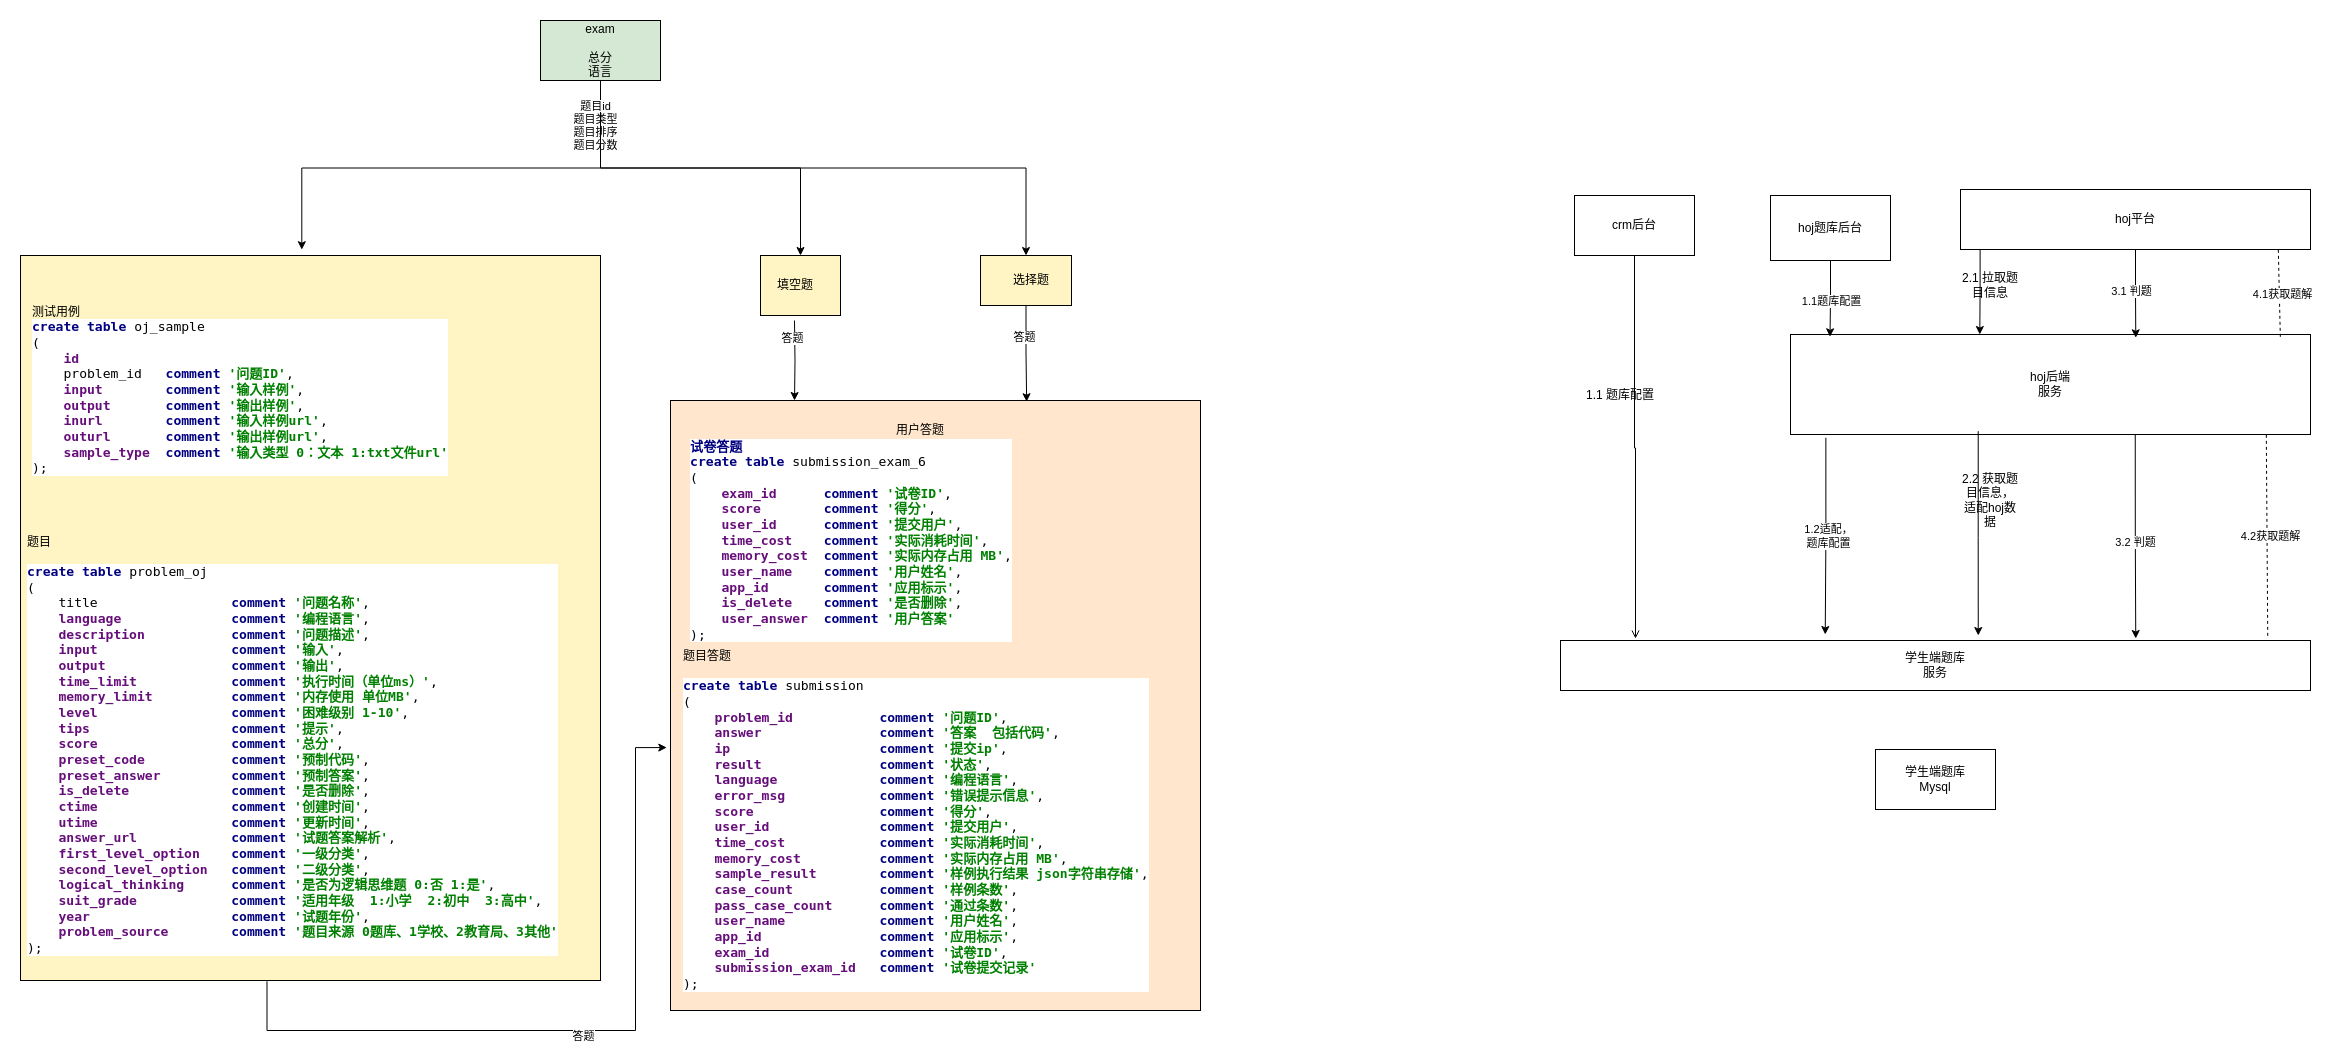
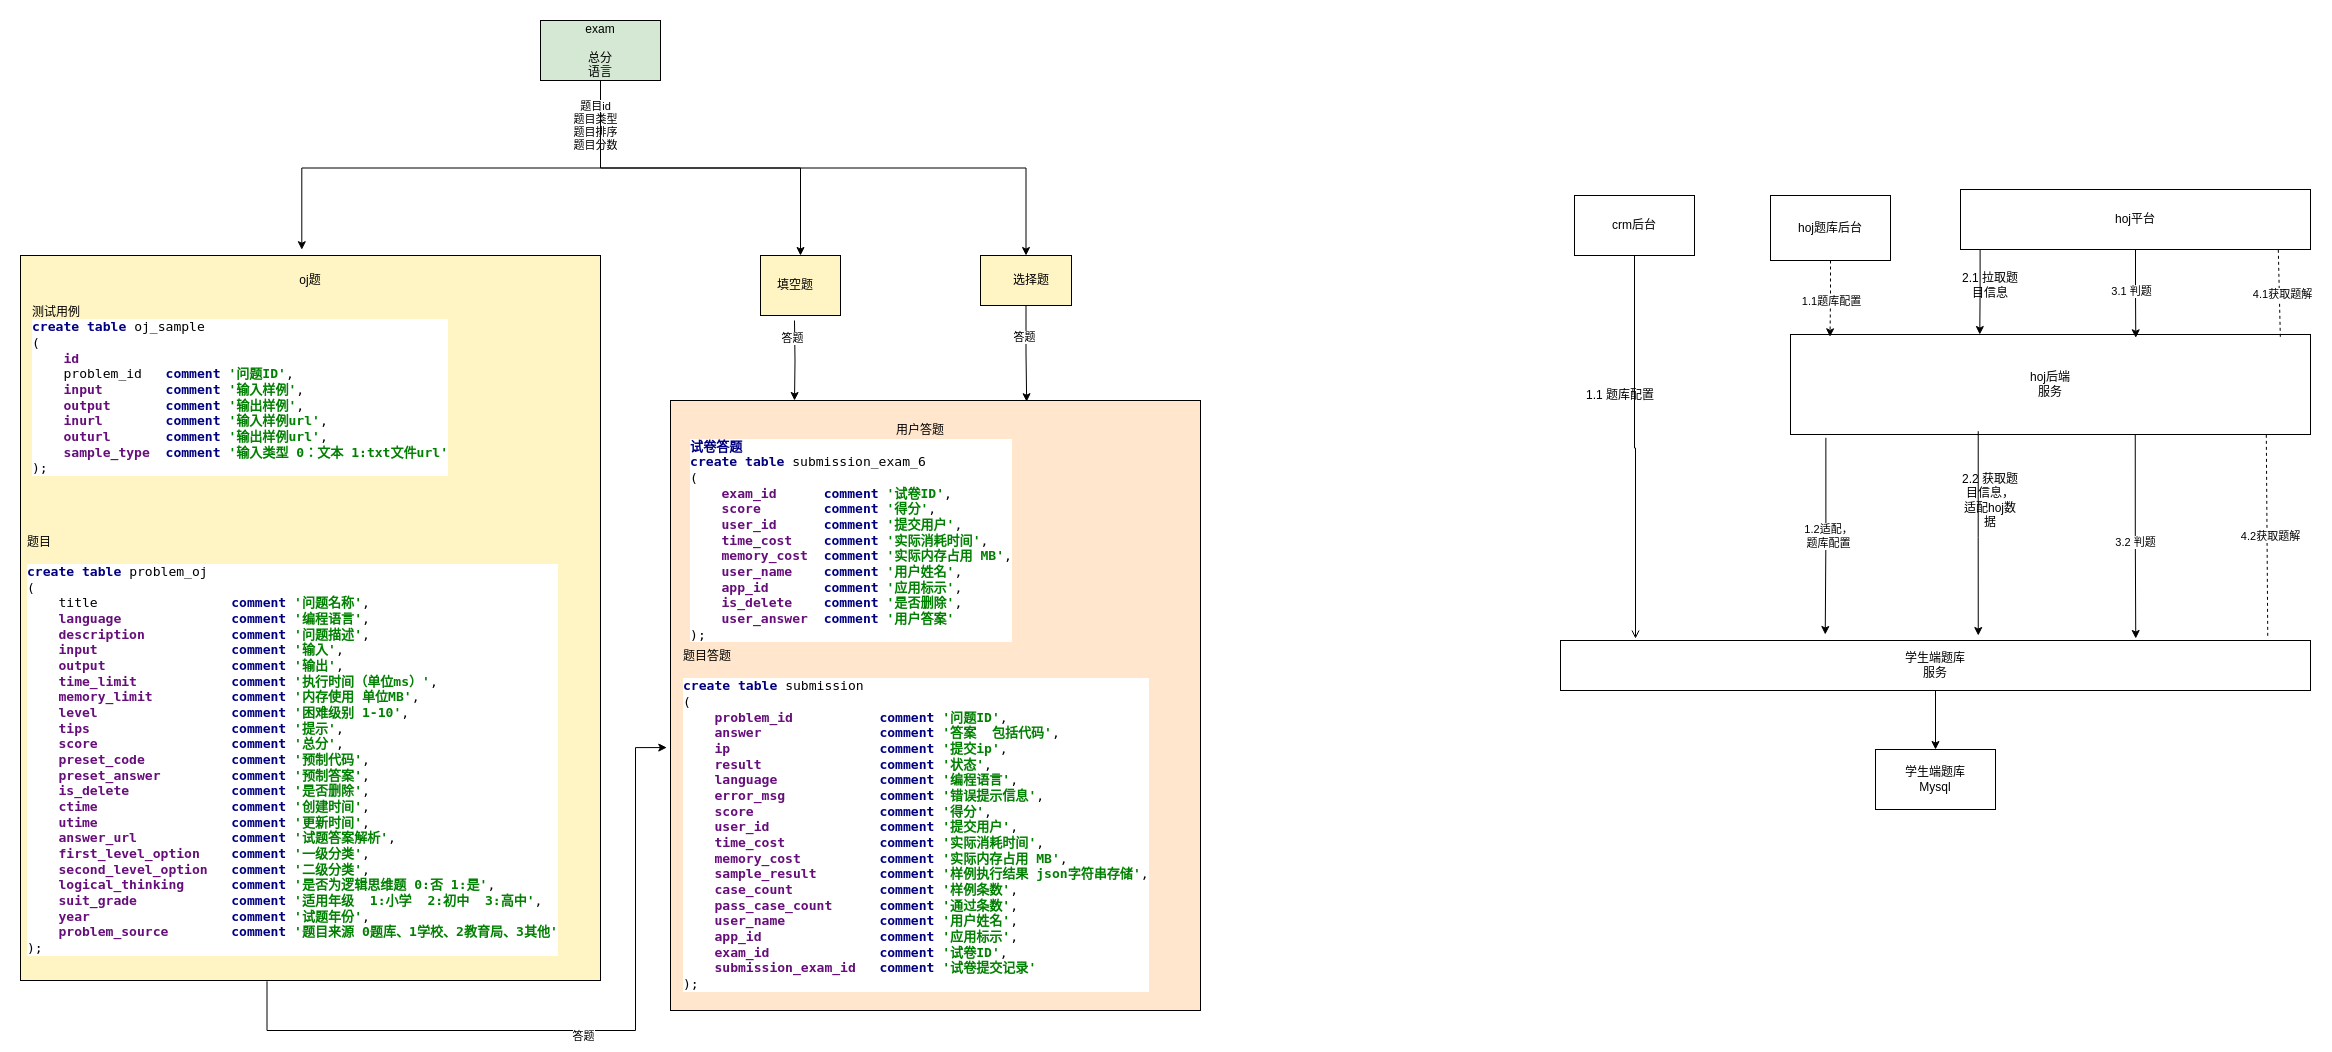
edge "hoj题库后台" -> "hoj后端 服务": style solid -> dashed
node "oj题": added
edge "学生端题库 服务" -> "学生端题库 Mysql": added
